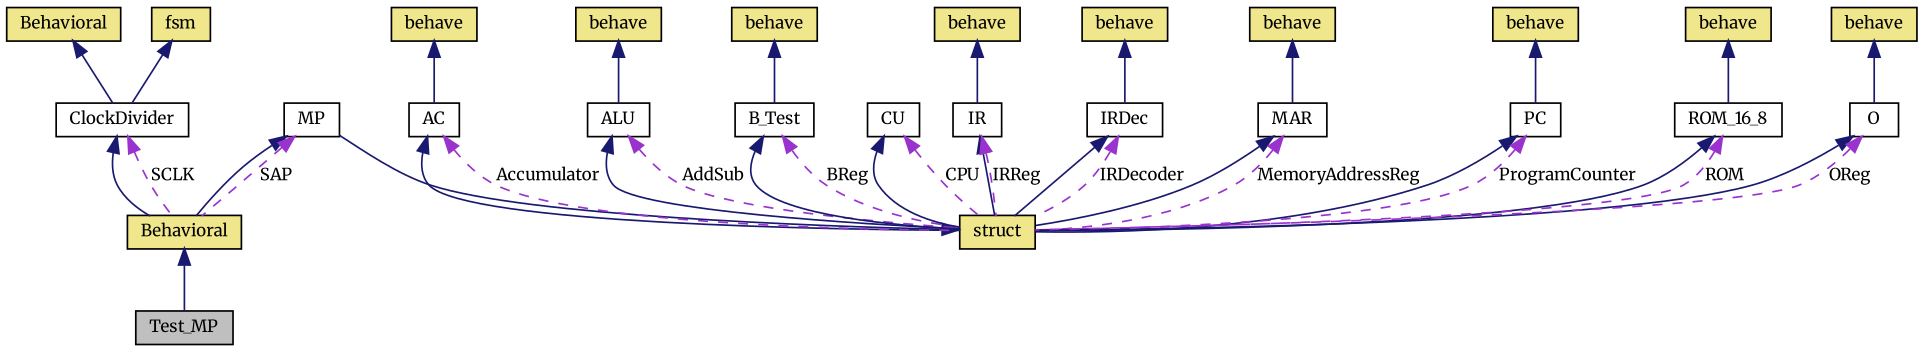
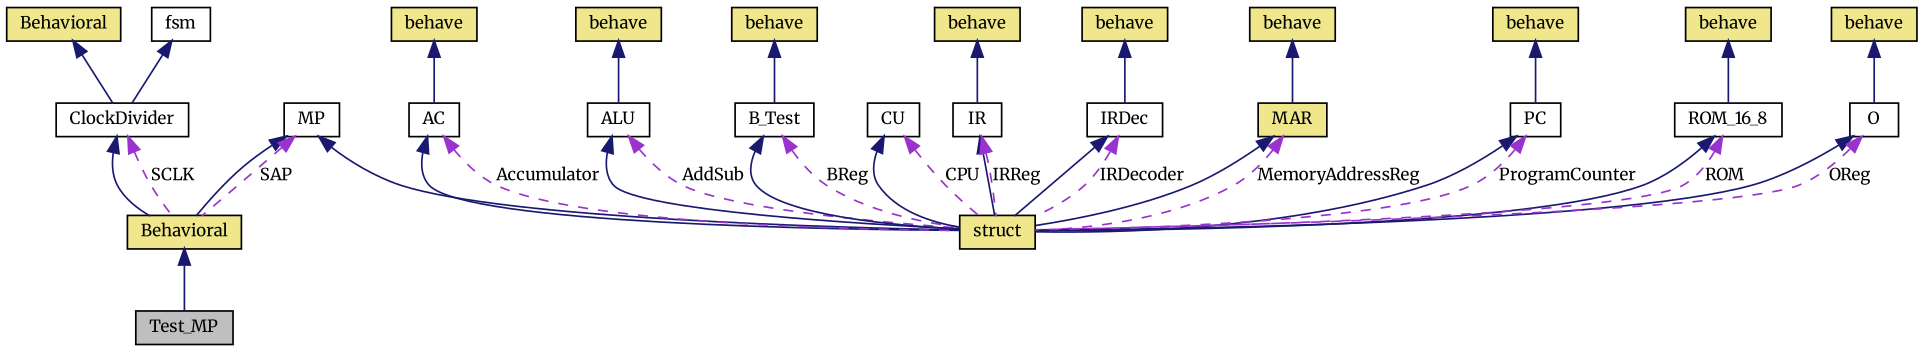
node "fsm": fillcolor khaki -> white
node "MAR": fillcolor white -> khaki
edge "MP" -> "struct": reversed
